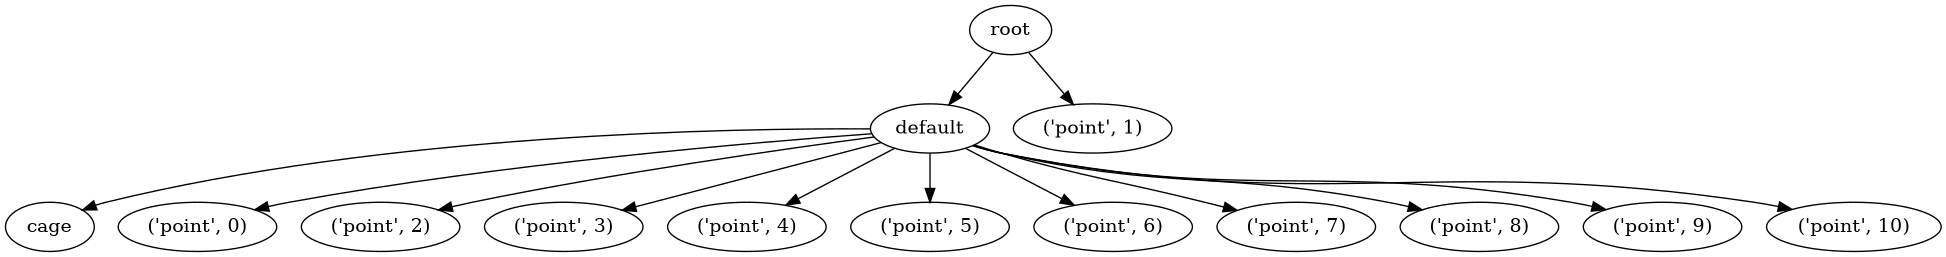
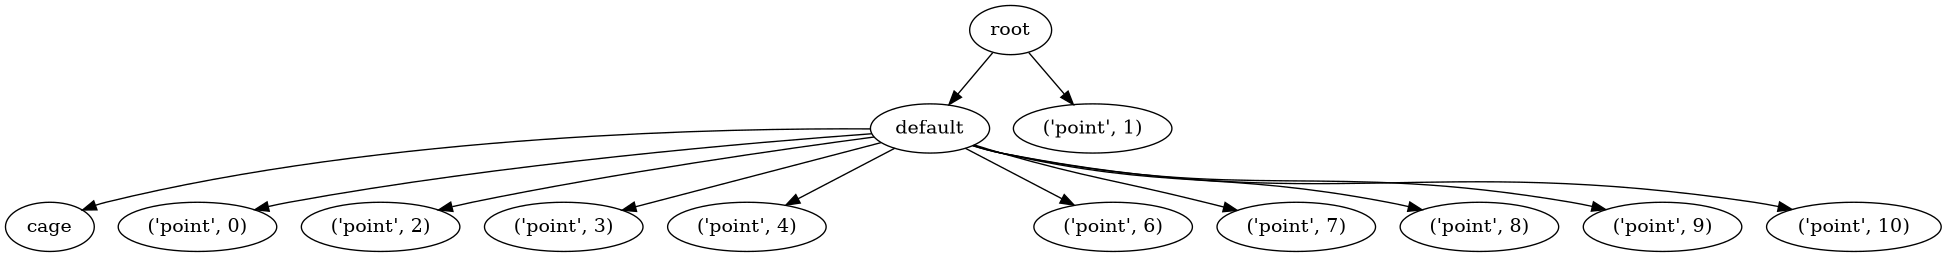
node "('point', 5)": removed
